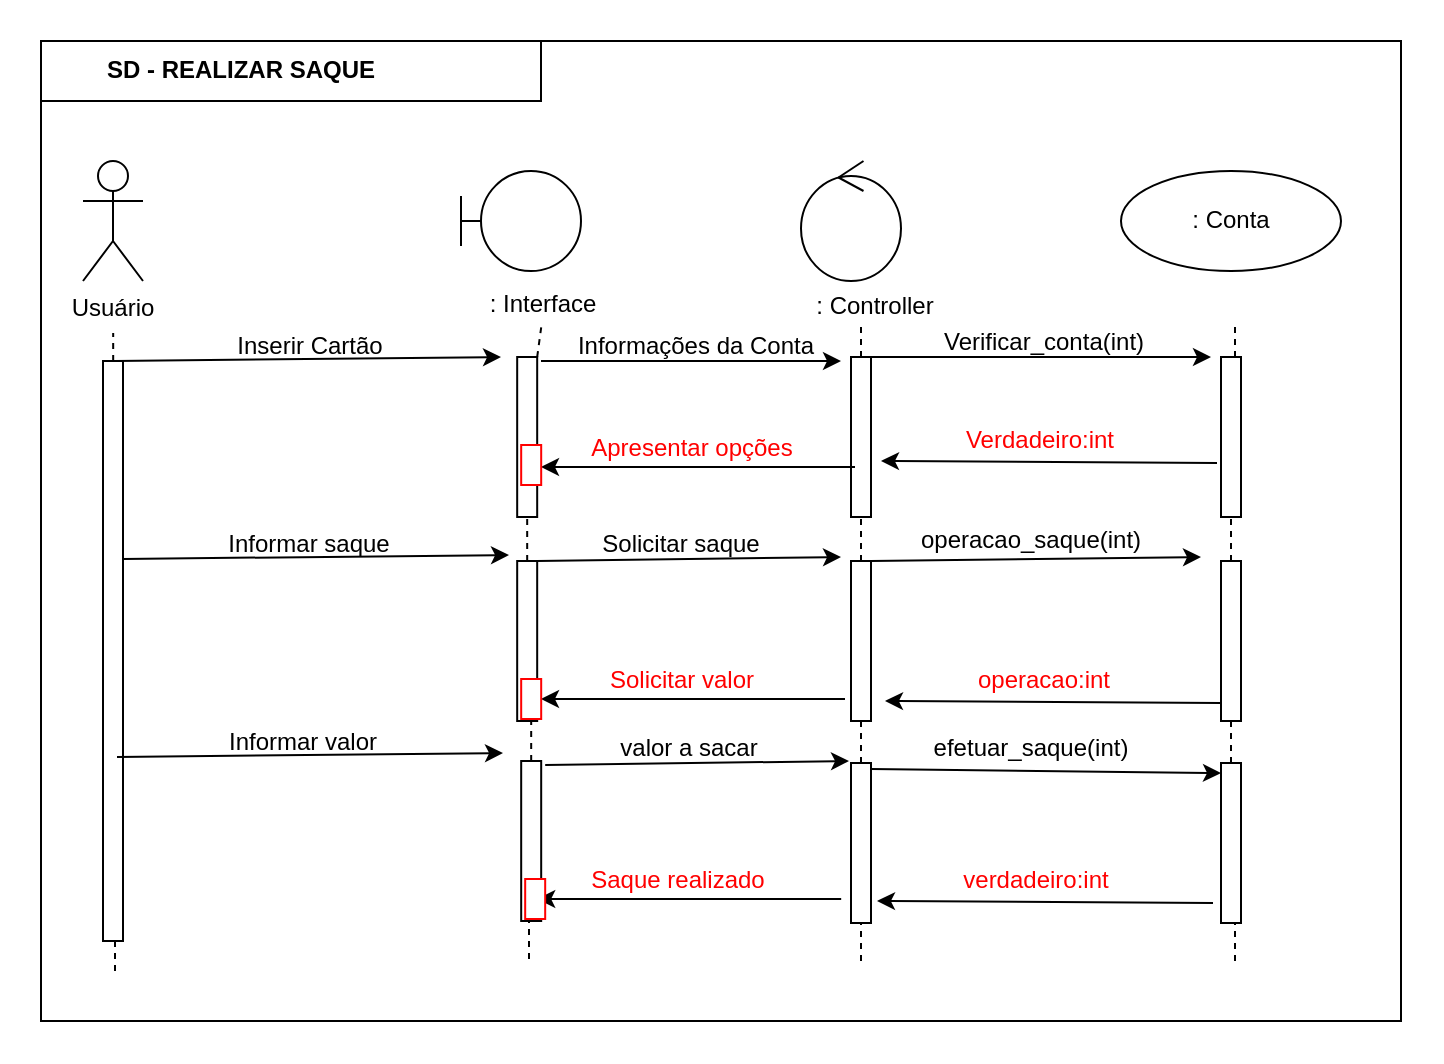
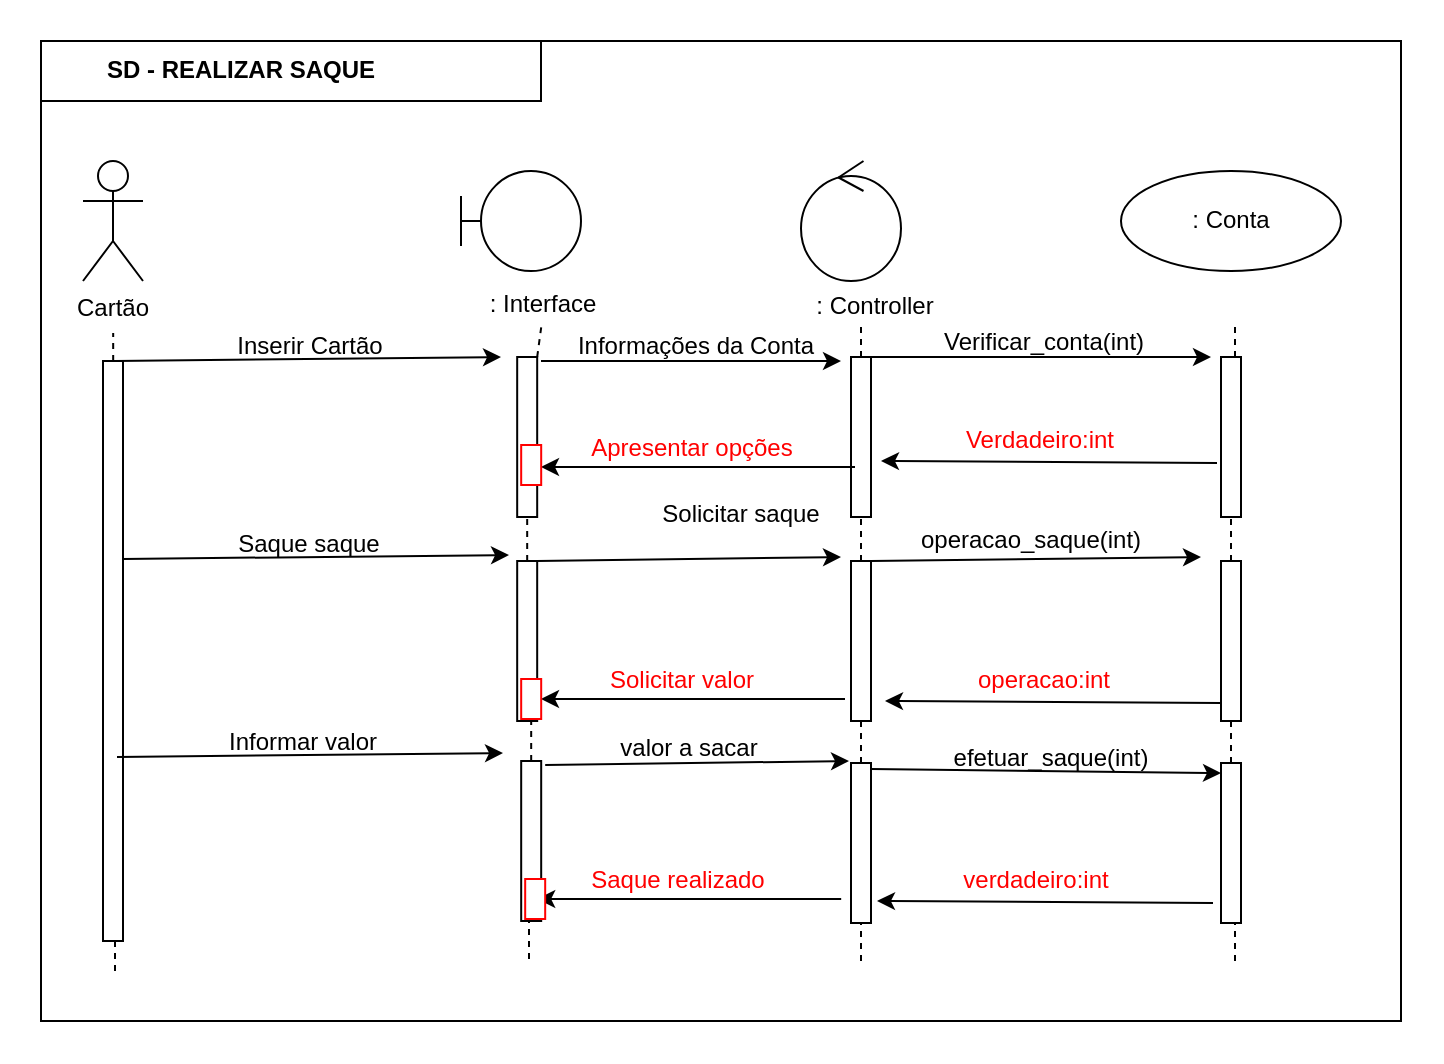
node "Usuário": label "Usuário" -> "Cartão"
node "Informar saque": label "Informar saque" -> "Saque saque"
node "Solicitar saque": moved (682, 545) -> (742, 515)
node "efetuar_saque(int)": moved (1032, 749) -> (1052, 759)
